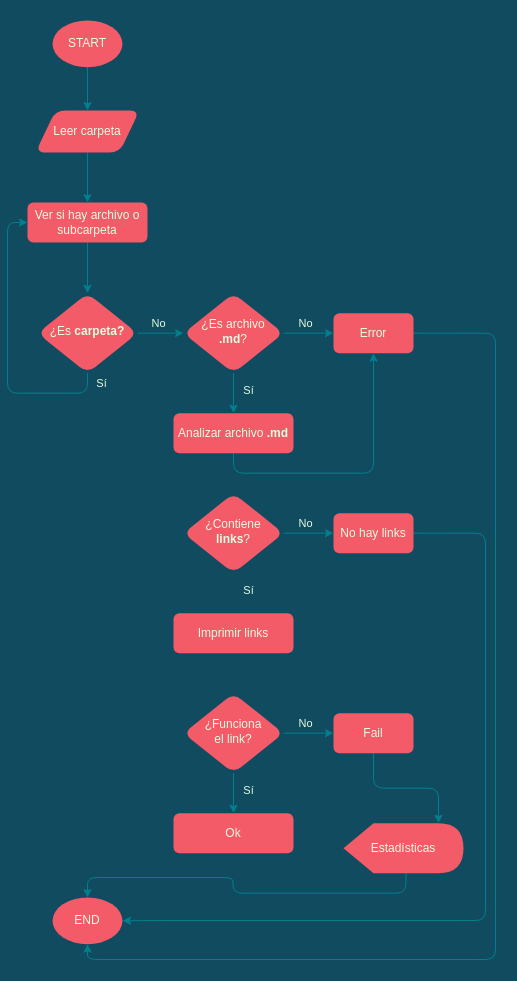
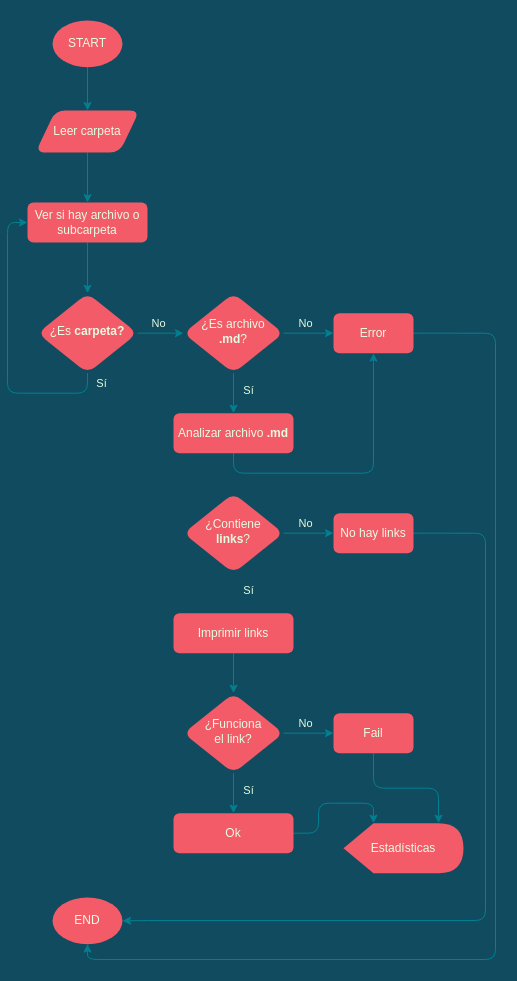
edge "Imprimir links" -> "¿Funciona el link?": added
edge "Ok" -> "Estadísticas": added
edge "Estadísticas" -> "END": removed
